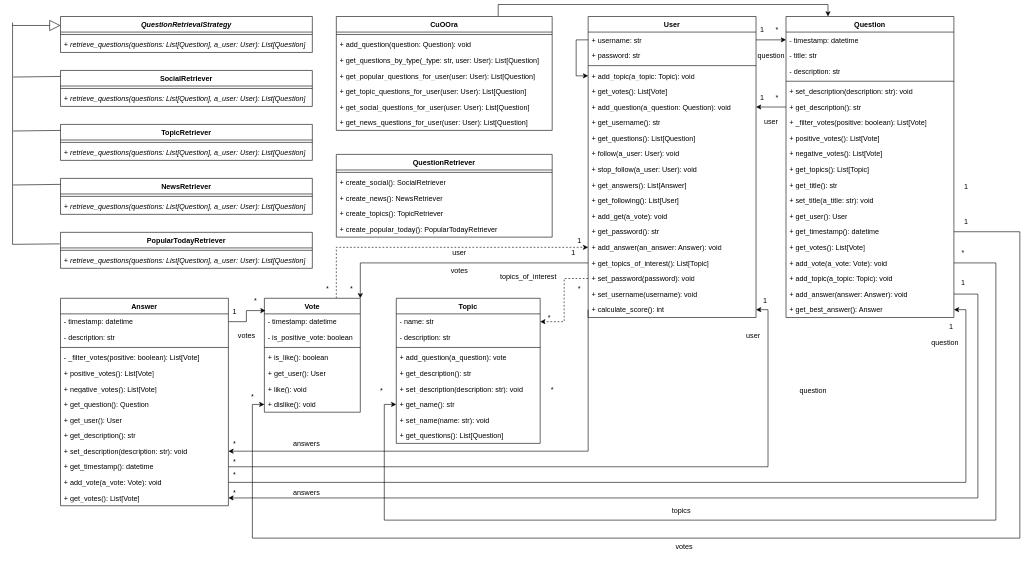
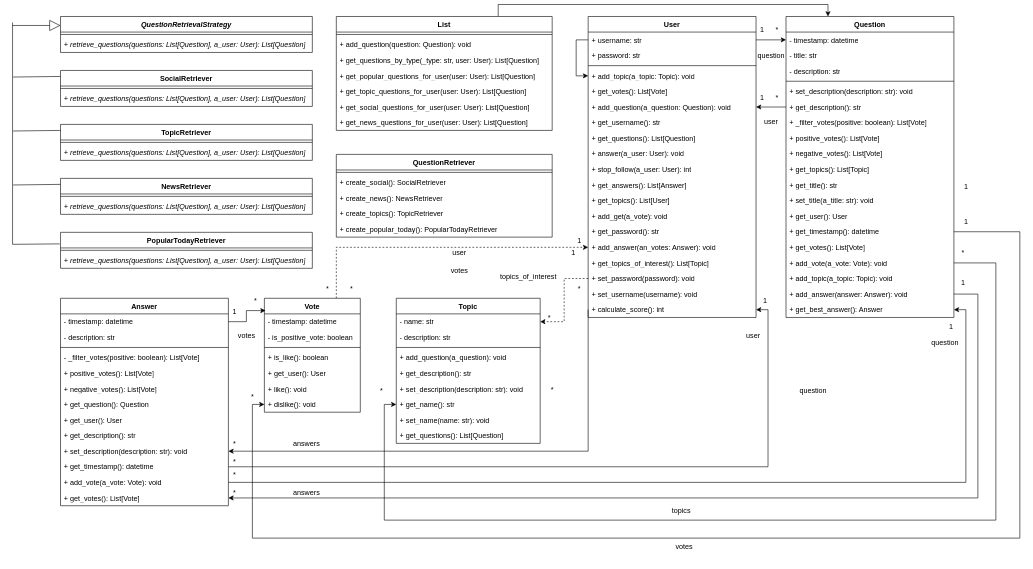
node "CuOOra": label "CuOOra" -> "List"
node "+ follow(a_user: User): void": label "+ follow(a_user: User): void" -> "+ answer(a_user: User): void"
node "+ stop_follow(a_user: User): void": label "+ stop_follow(a_user: User): void" -> "+ stop_follow(a_user: User): int"
node "+ get_following(): List[User]": label "+ get_following(): List[User]" -> "+ get_topics(): List[User]"
node "+ add_answer(an_answer: Answer): void": label "+ add_answer(an_answer: Answer): void" -> "+ add_answer(an_votes: Answer): void"
edge "+ get_topics_of_interest(): List[Topic]" -> "Vote": removed
node "+ add_question(a_question): vote": label "+ add_question(a_question): vote" -> "+ add_question(a_question): void"
